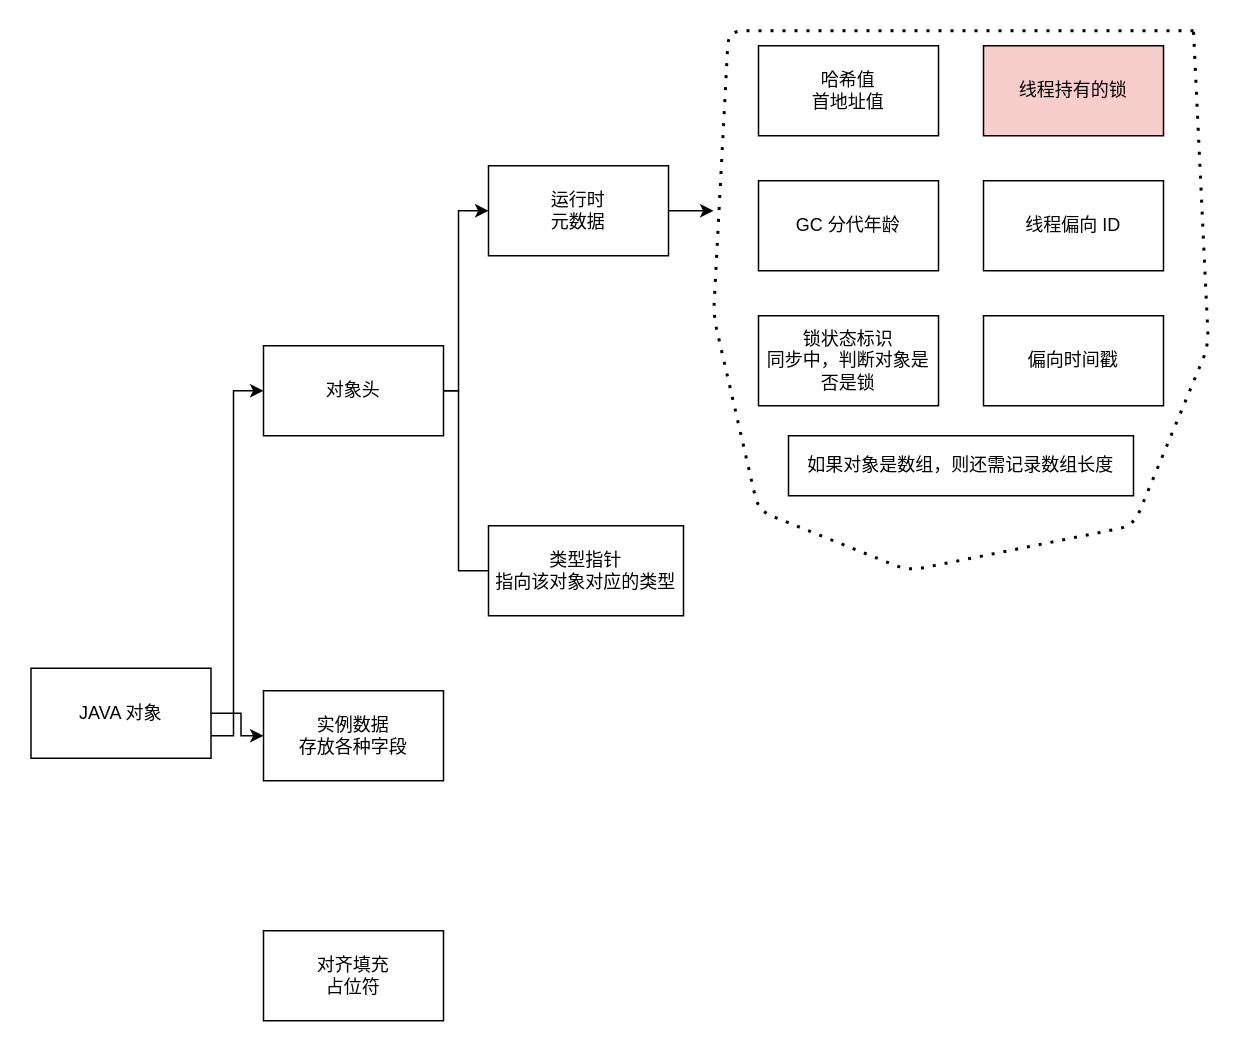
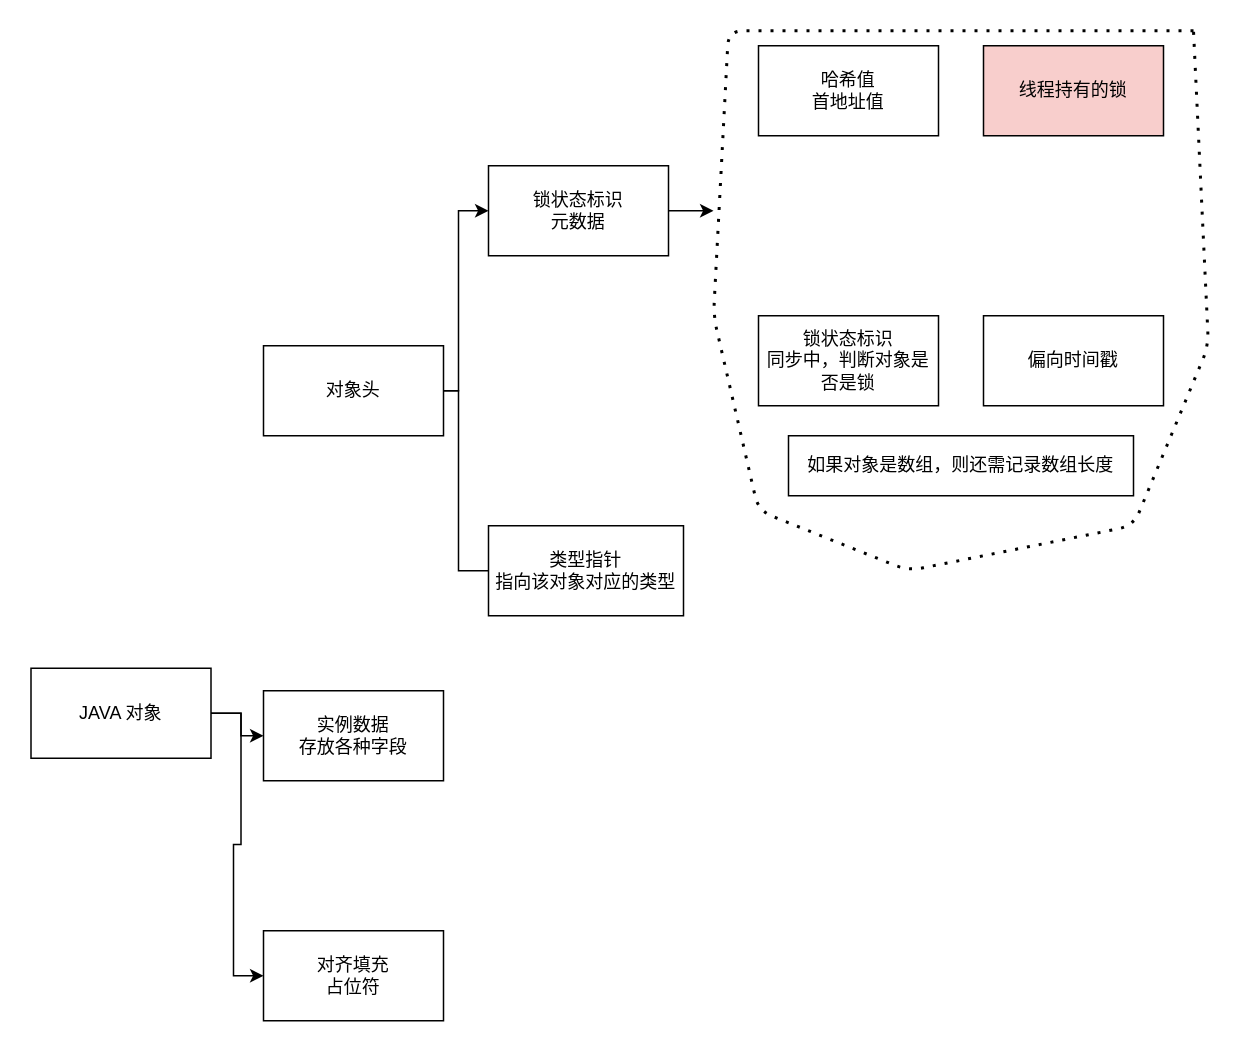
node "运行时 元数据": label "运行时 元数据" -> "锁状态标识 元数据"
node "GC 分代年龄": removed
node "线程偏向 ID": removed
edge "JAVA 对象" -> "对象头": removed
edge "JAVA 对象" -> "对齐填充 占位符": added
